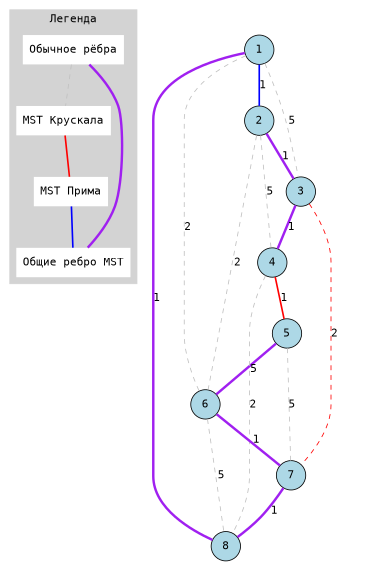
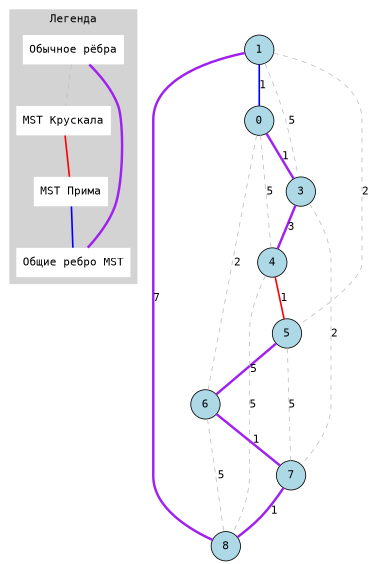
node "2": label "2" -> "0"
edge "1" -- "6": now "1" -- "5"
edge "3" -- "4": label "1" -> "3"
edge "1" -- "8": label "1" -> "7"
edge "3" -- "7": color red -> grey
edge "4" -- "8": label "2" -> "5"
